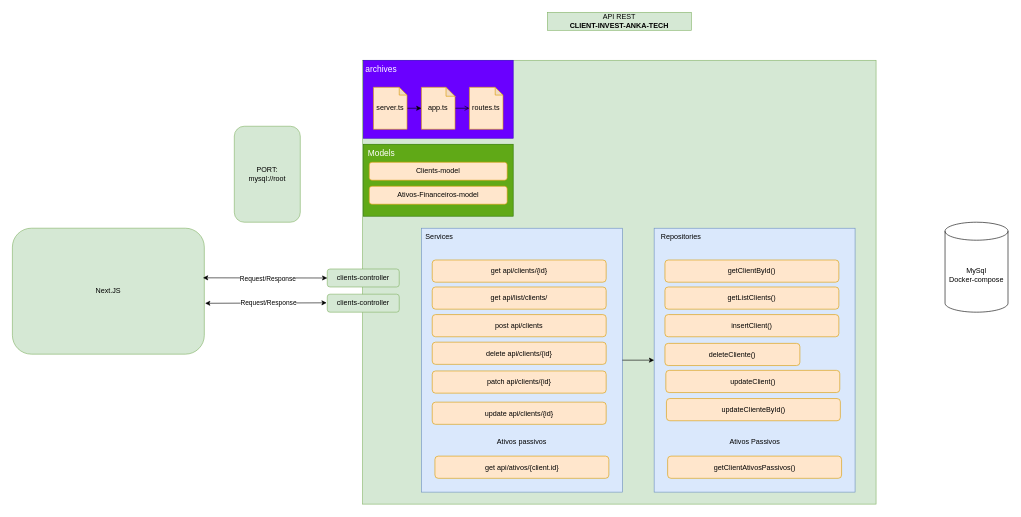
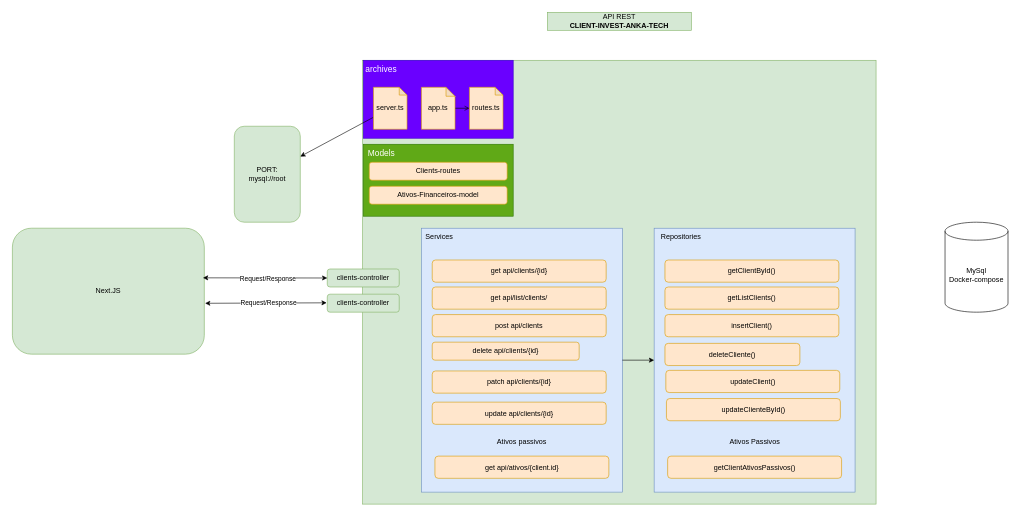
edge "server.ts" -> "app.ts": now "server.ts" -> "PORT: mysql://root"
node "Clients-model": label "Clients-model" -> "Clients-routes"
node "delete api/clients/{id}": size 174x22 -> 147x18
